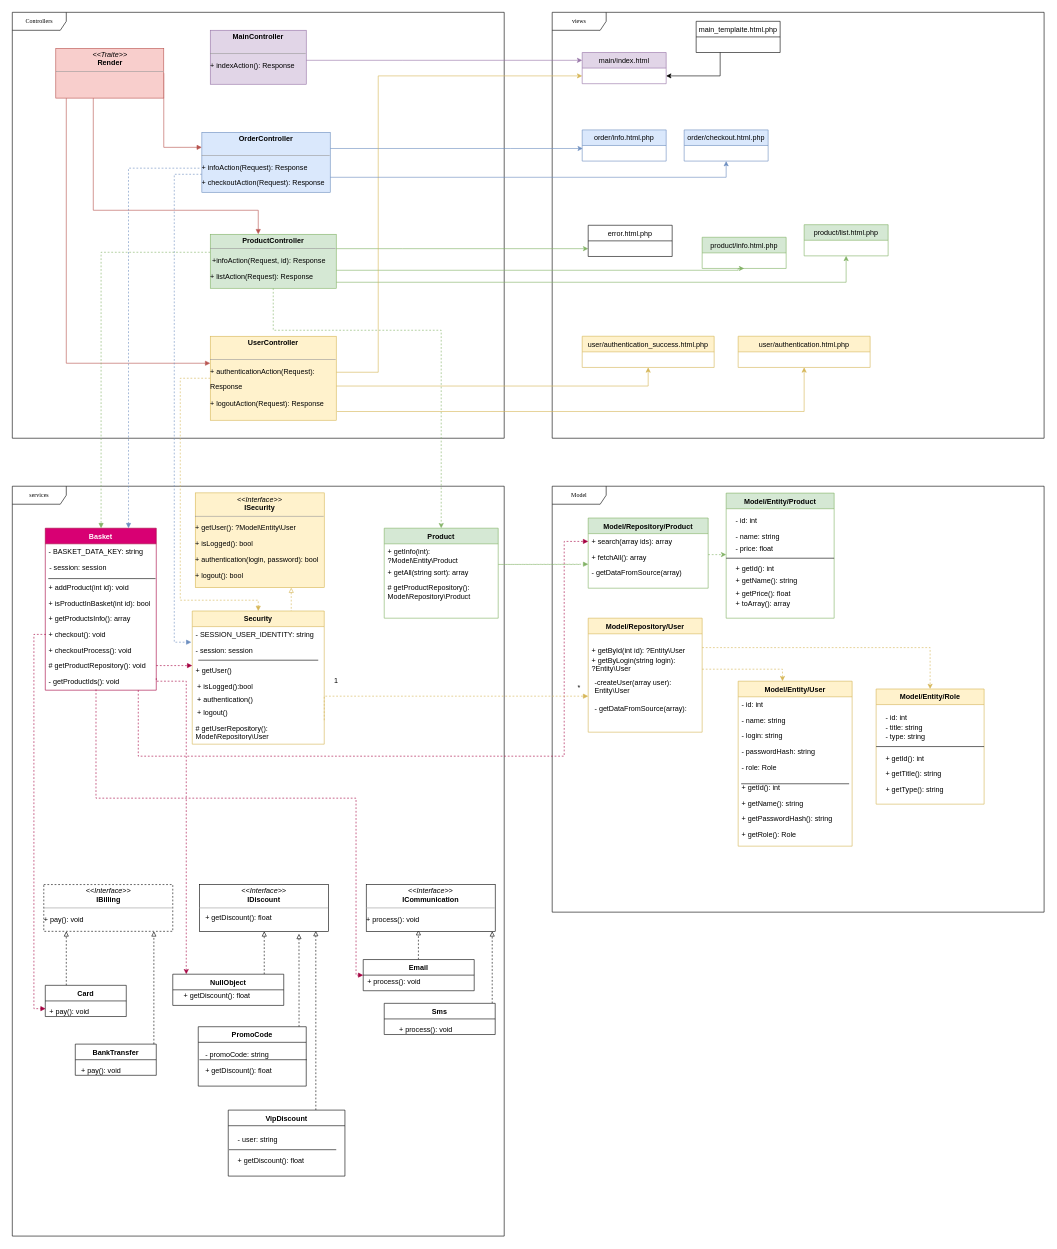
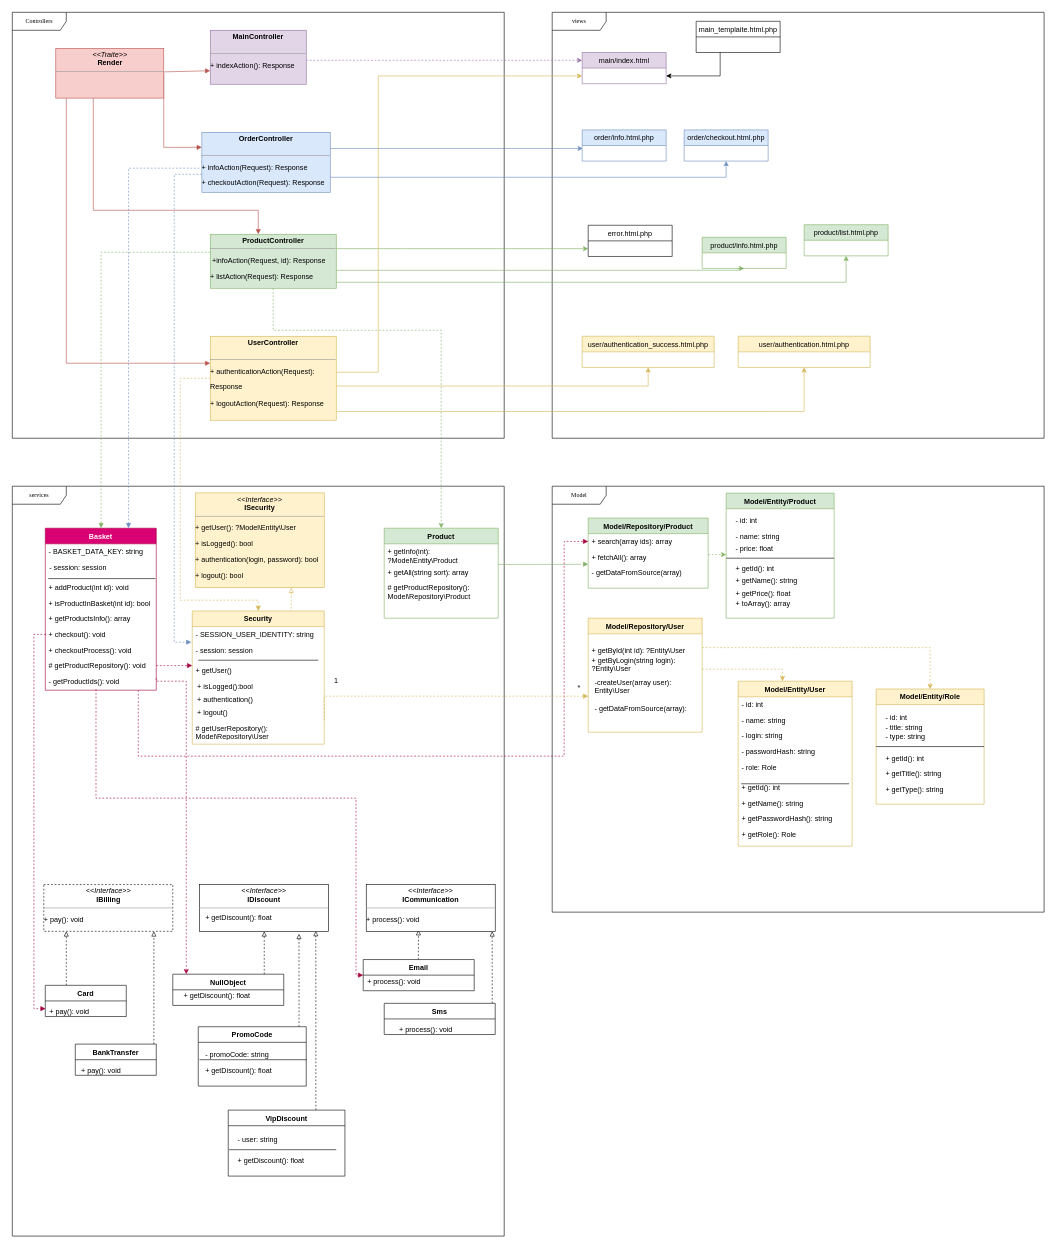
edge "MainController + indexAction(): Response" -> "main/index.html": style solid -> dashed
edge "<<Traite>> Render" -> "MainController + indexAction(): Response": added
